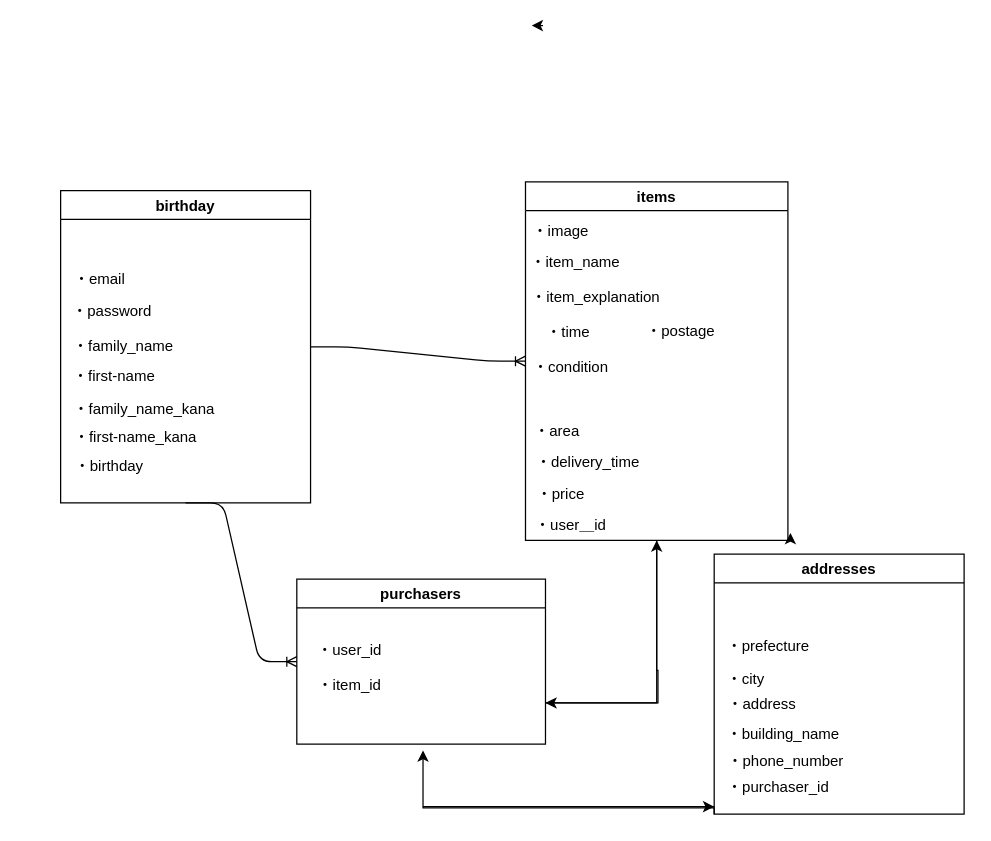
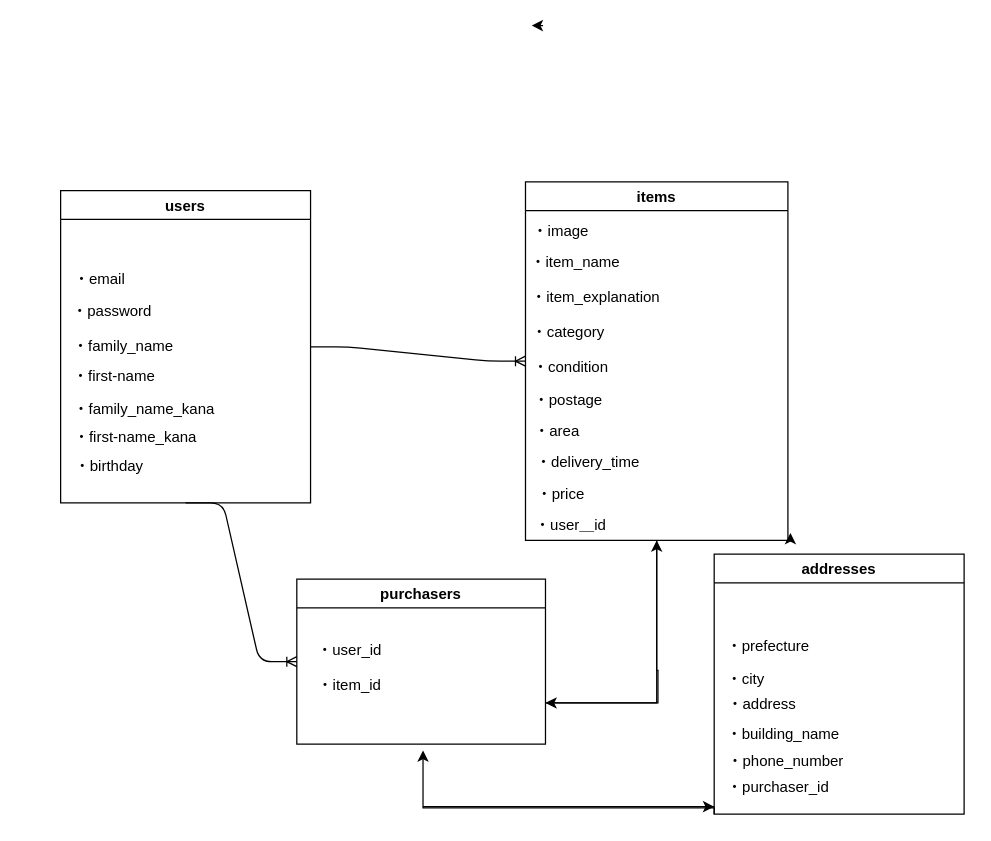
node "birthday": label "birthday" -> "users"
node "・postage": moved (681, 332) -> (568, 401)
node "・time": label "・time" -> "・category"
